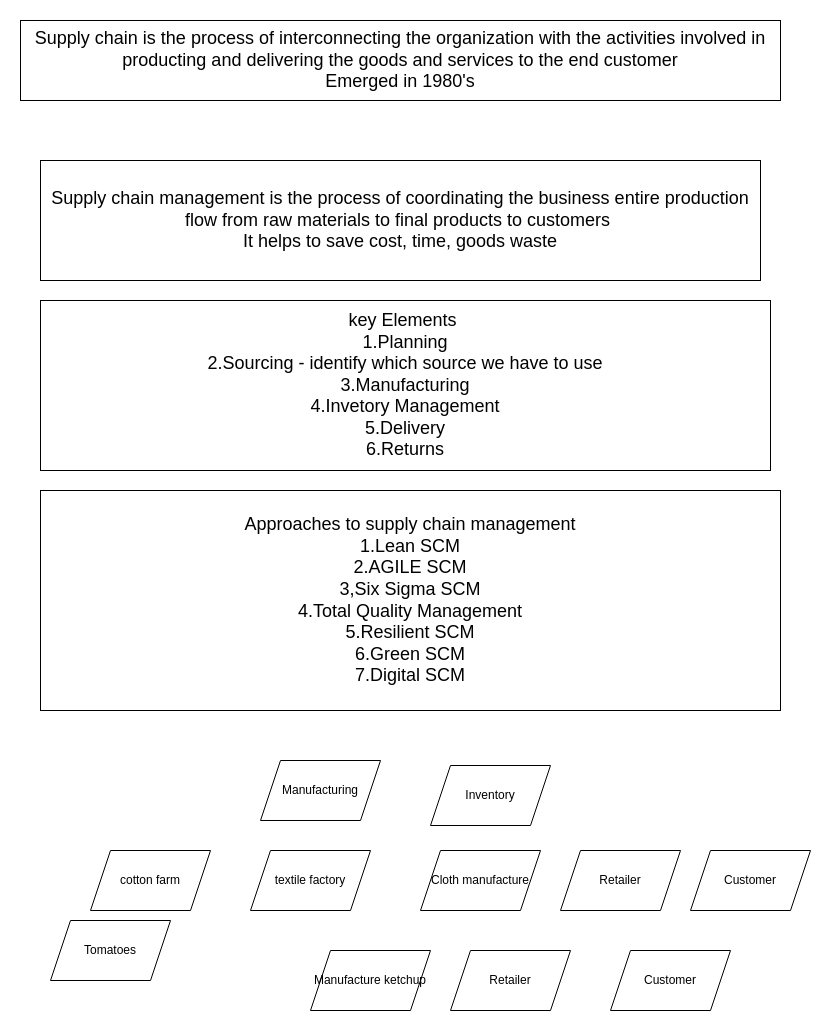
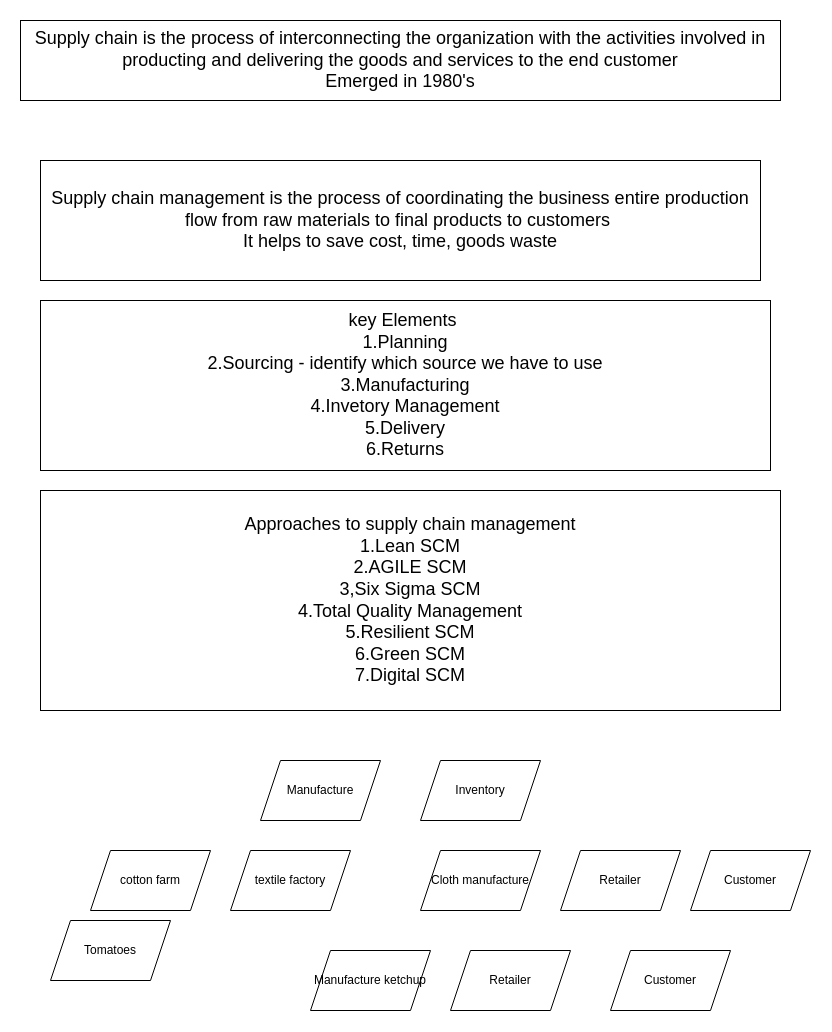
node "Manufacturing": label "Manufacturing" -> "Manufacture"
node "Inventory": moved (491, 796) -> (481, 791)
node "textile factory": moved (311, 881) -> (291, 881)
